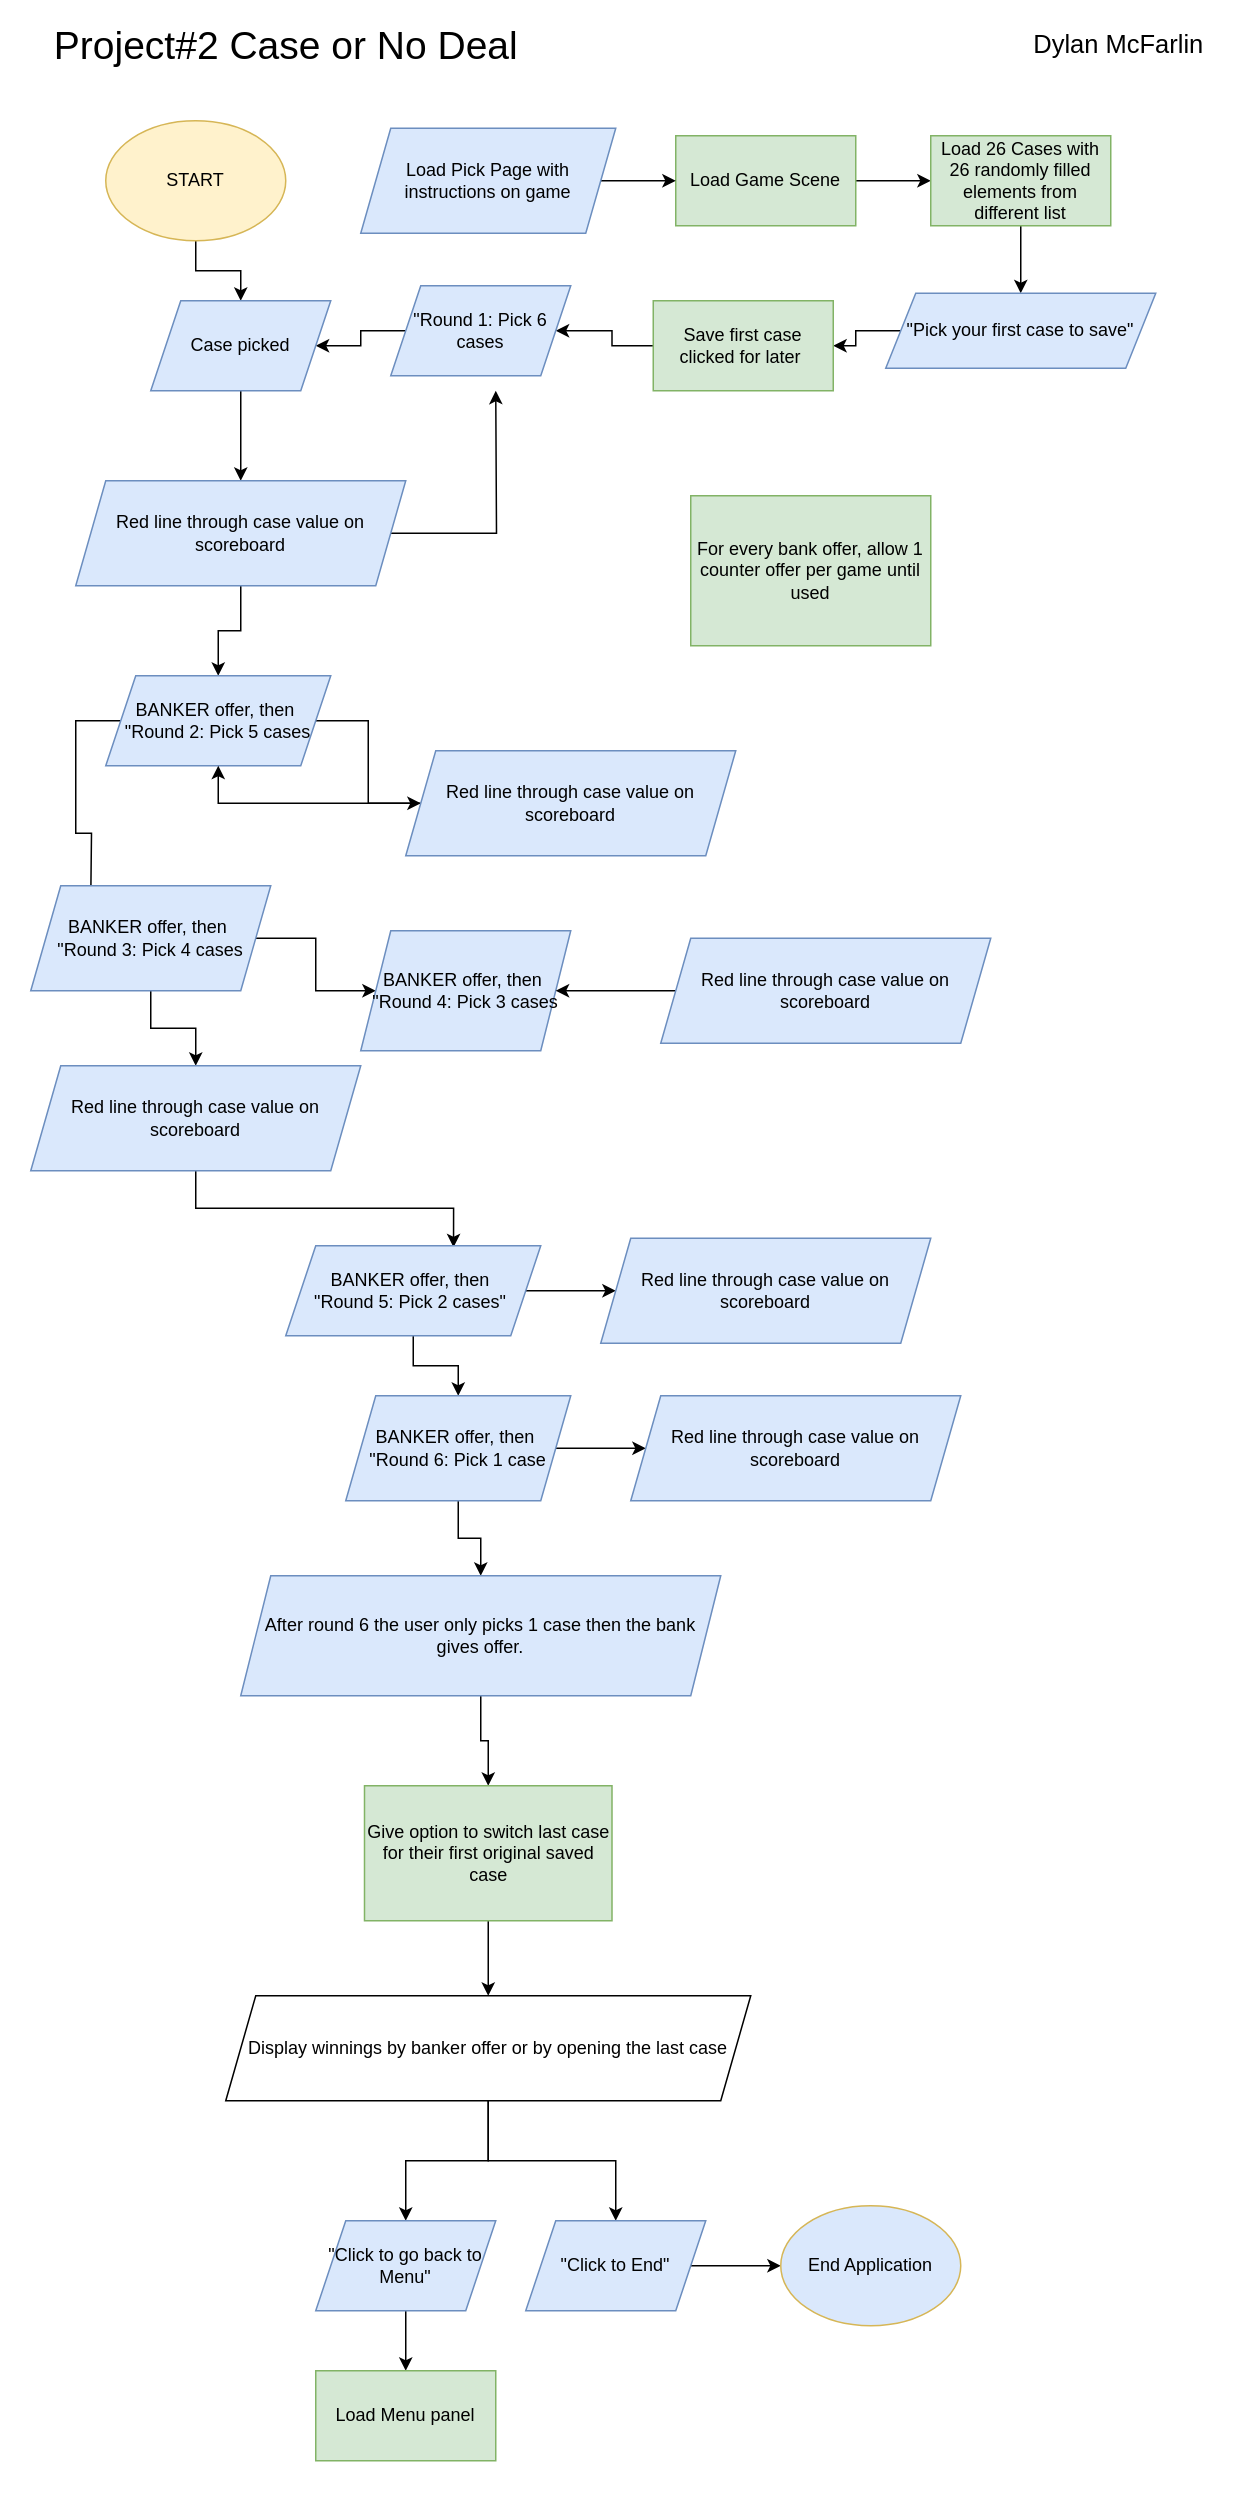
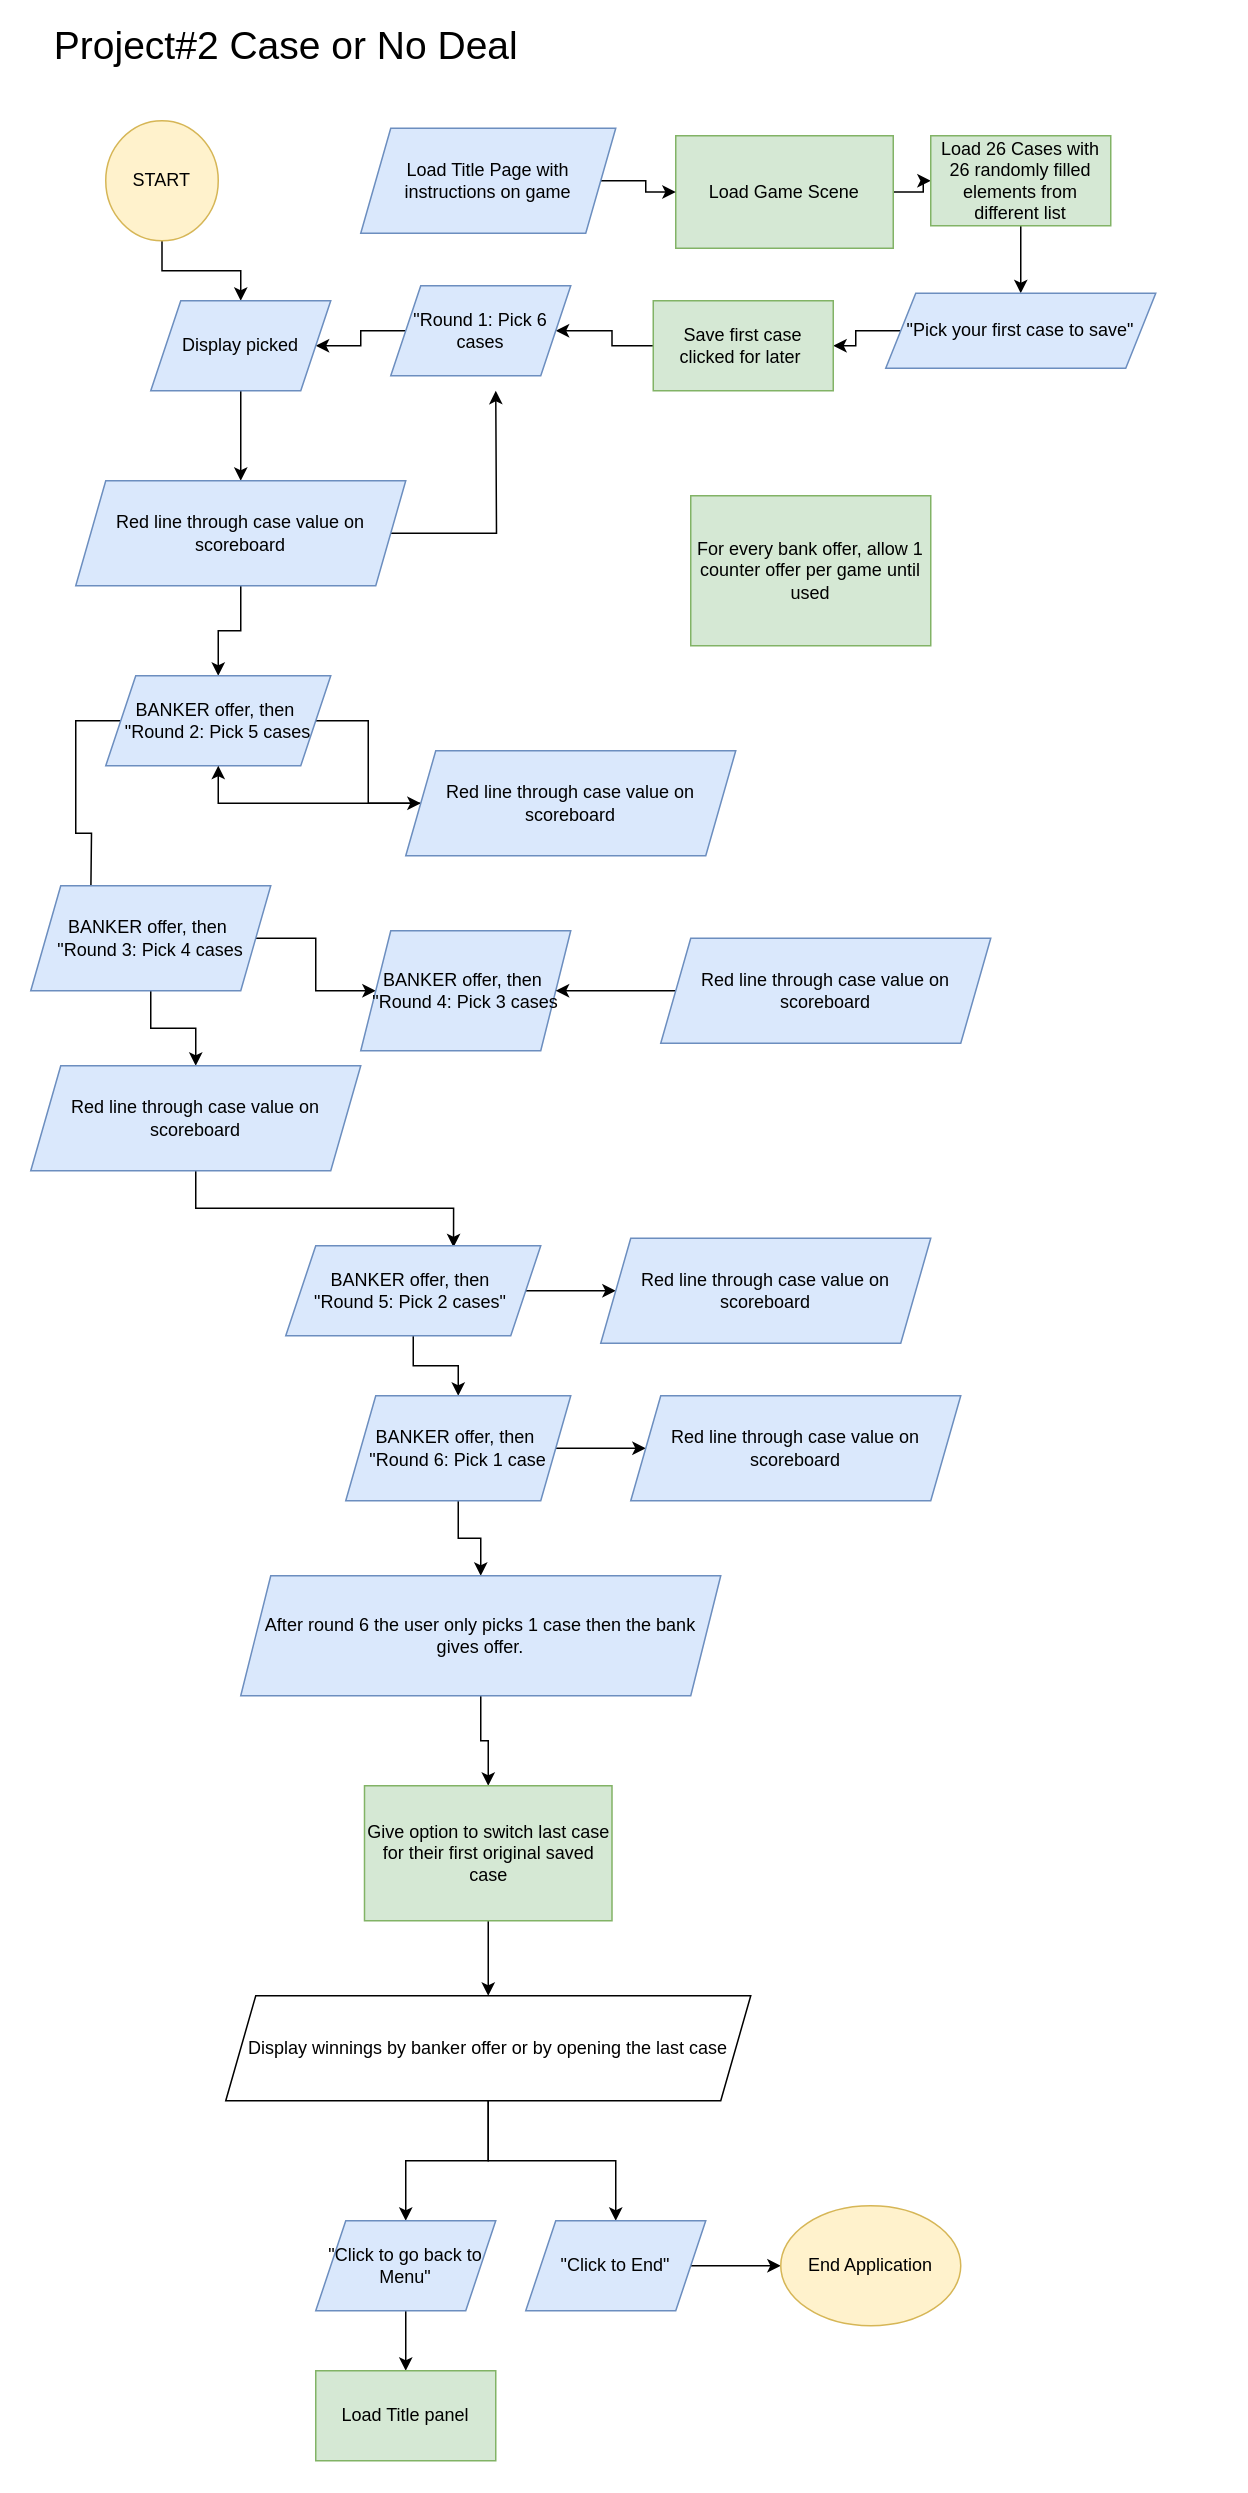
node "Dylan McFarlin": removed
node "START": size 180x120 -> 113x120
node "Load Pick Page with instructions on game": label "Load Pick Page with instructions on game" -> "Load Title Page with instructions on game"
node "Load Game Scene": size 180x90 -> 218x113
node "Case picked": label "Case picked" -> "Display picked"
node "End Application": fillcolor #dae8fc -> #fff2cc
node "Load Menu panel": label "Load Menu panel" -> "Load Title panel"
